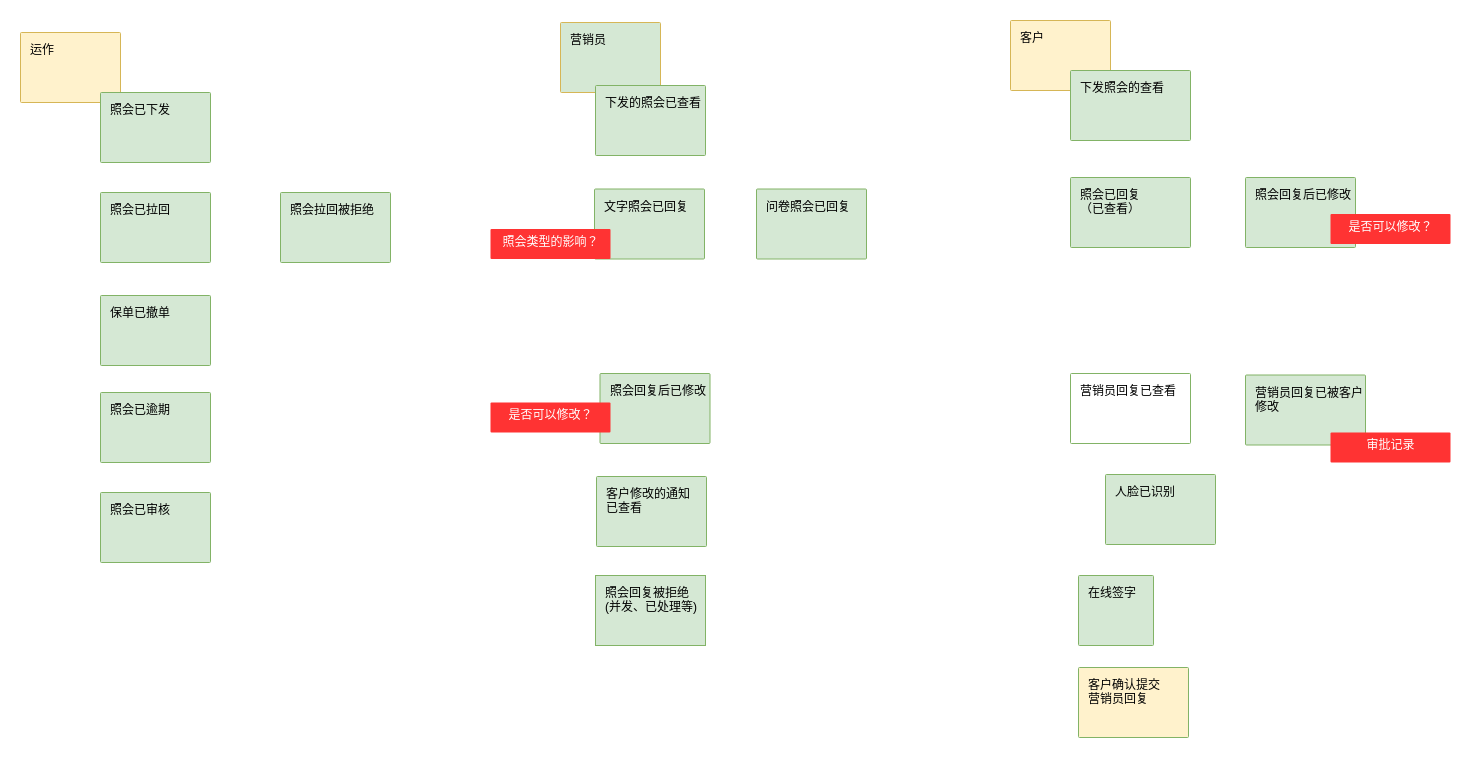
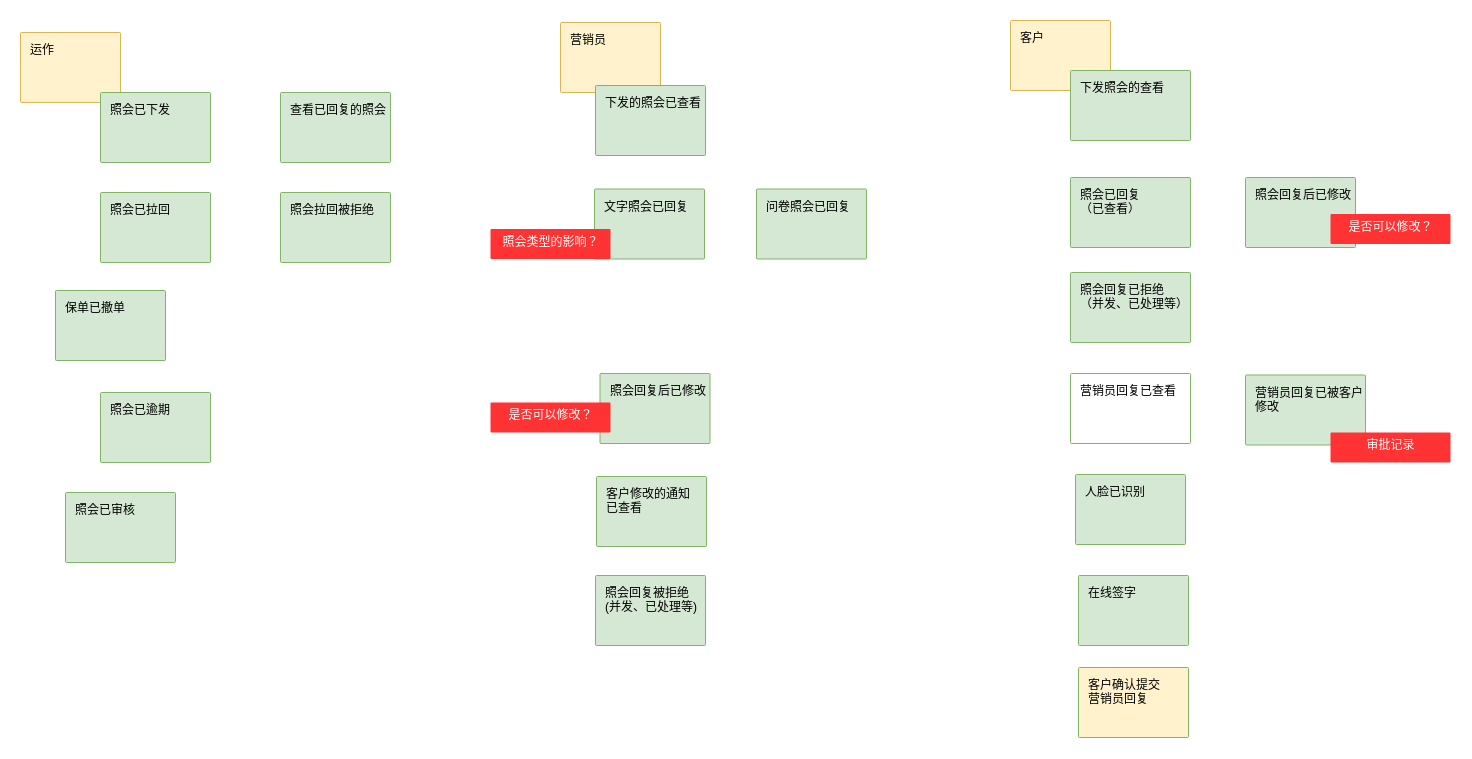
node "营销员": fillcolor #d5e8d4 -> #fff2cc
node "查看已回复的照会": added
node "照会回复已拒绝 （并发、已处理等）": added
node "保单已撤单": moved (156, 331) -> (111, 326)
node "人脸已识别": moved (1161, 510) -> (1131, 510)
node "照会已审核": moved (156, 528) -> (121, 528)
node "照会回复被拒绝 (并发、已处理等)": shape rectangle -> rounded rectangle
node "在线签字": size 75x70 -> 110x70
